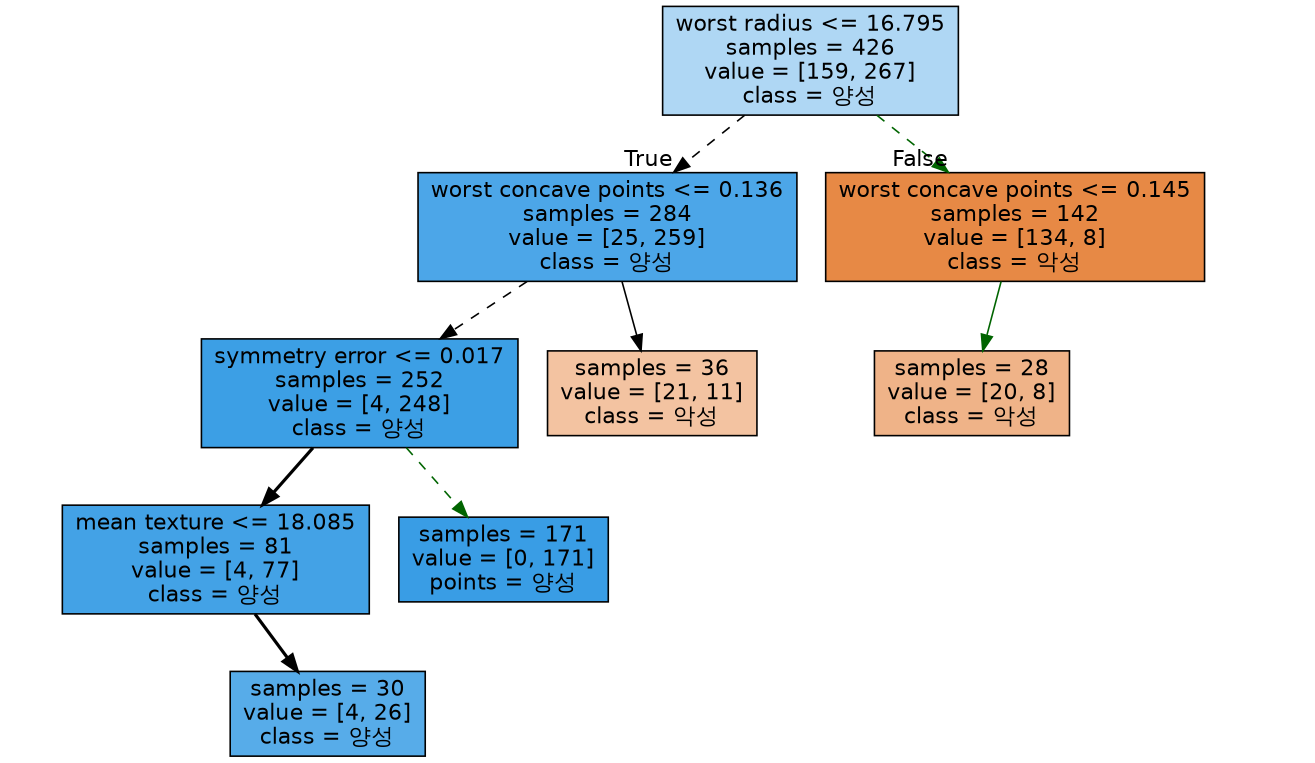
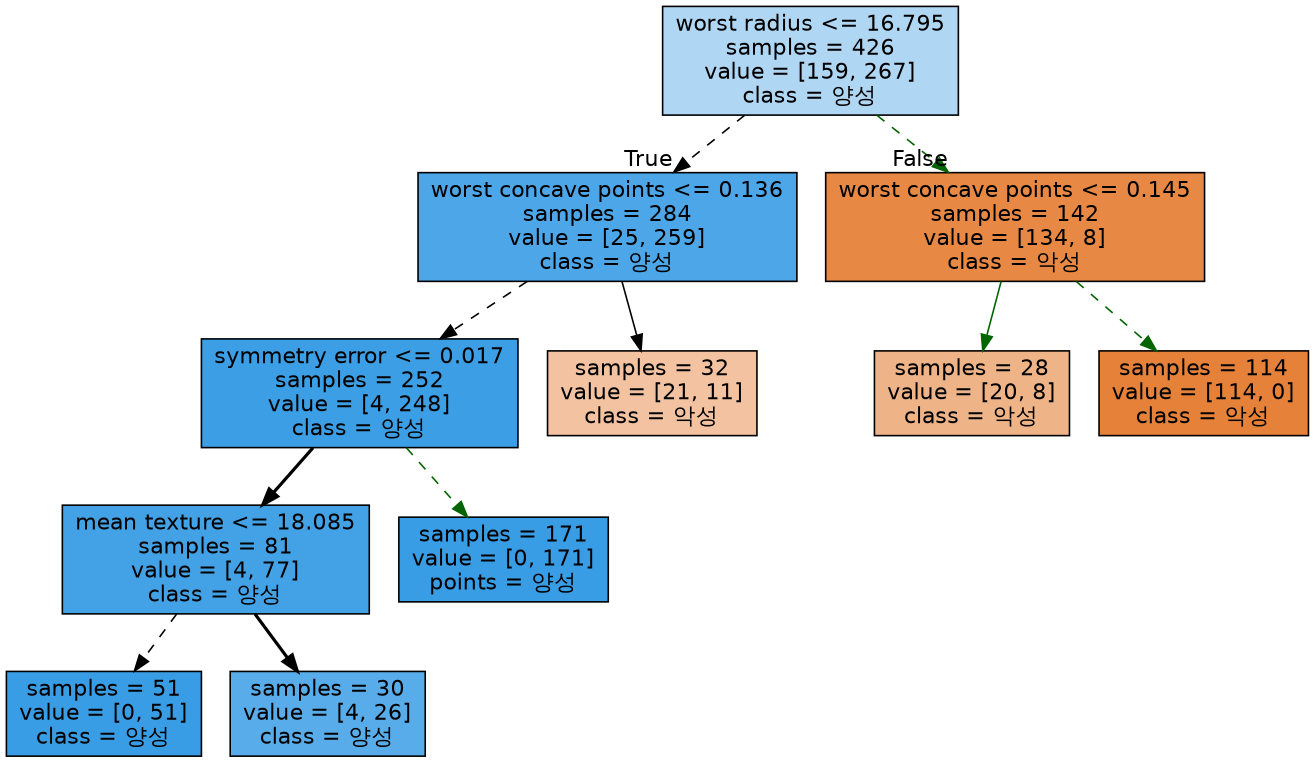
node "samples = 36 value = [21, 11] class = 악성": label "samples = 36 value = [21, 11] class = 악성" -> "samples = 32 value = [21, 11] class = 악성"
node "samples = 114 value = [114, 0] class = 악성": added
node "samples = 51 value = [0, 51] class = 양성": added
